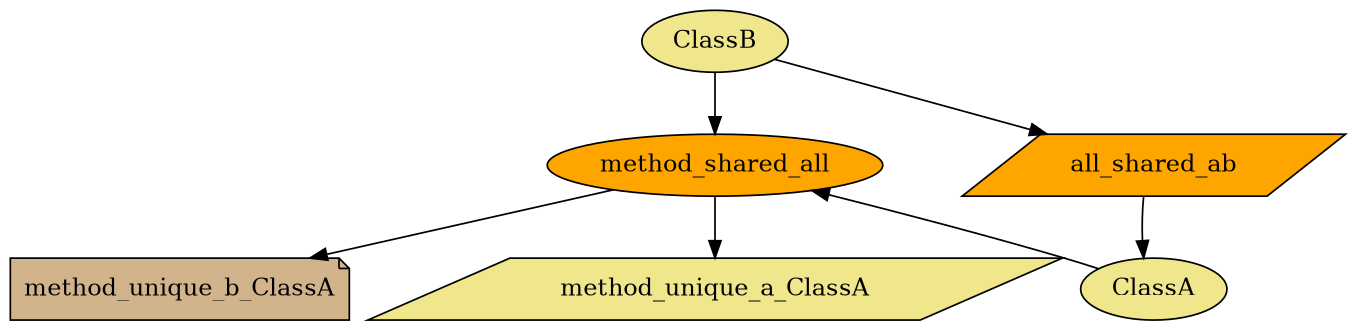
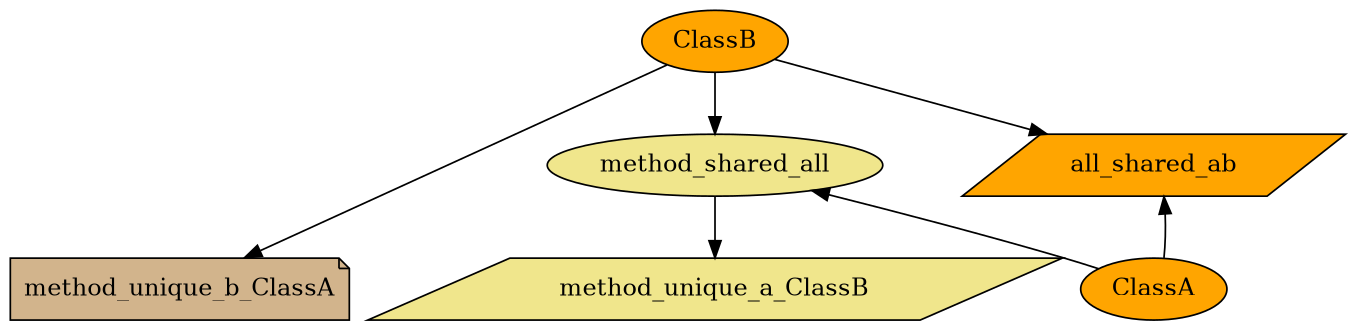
node "ClassB": fillcolor khaki -> orange
node "method_shared_all": fillcolor orange -> khaki
edge "all_shared_ab" -> "ClassA": reversed
edge "method_shared_all" -> "method_unique_b_ClassA": now "ClassB" -> "method_unique_b_ClassA"
node "method_unique_a_ClassA": label "method_unique_a_ClassA" -> "method_unique_a_ClassB"
node "ClassA": fillcolor khaki -> orange
